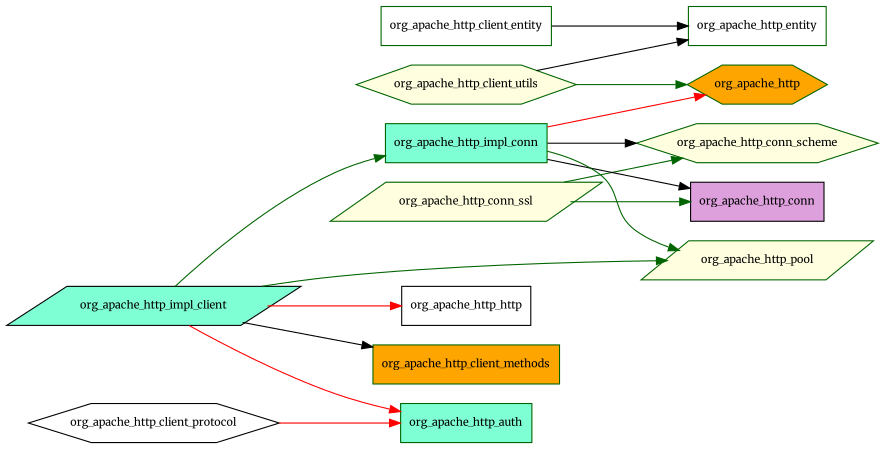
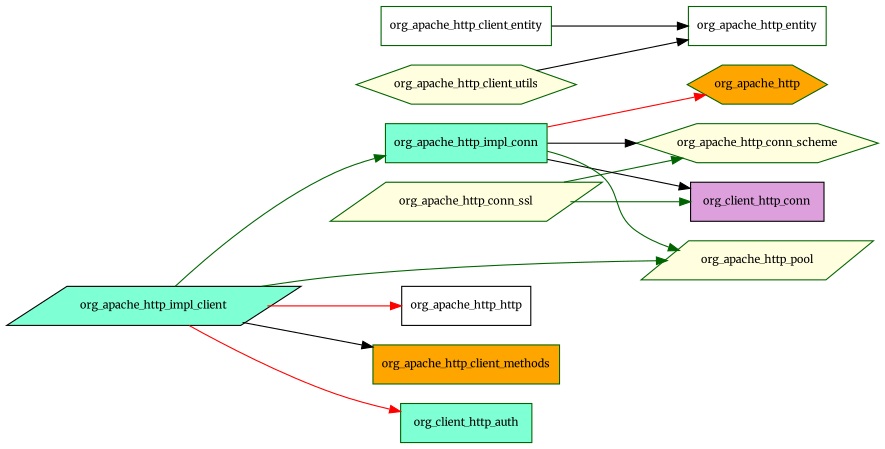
edge "org_apache_http_client_utils" -> "org_apache_http": removed
node "org_apache_http_conn": label "org_apache_http_conn" -> "org_client_http_conn"
node "org_apache_http_client_protocol": removed
node "org_apache_http_auth": label "org_apache_http_auth" -> "org_client_http_auth"
